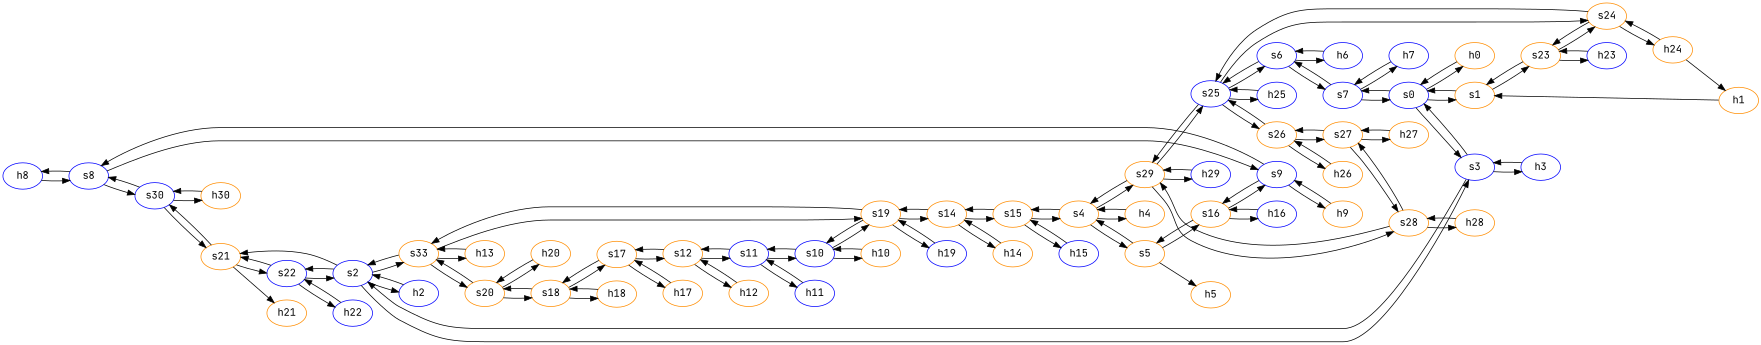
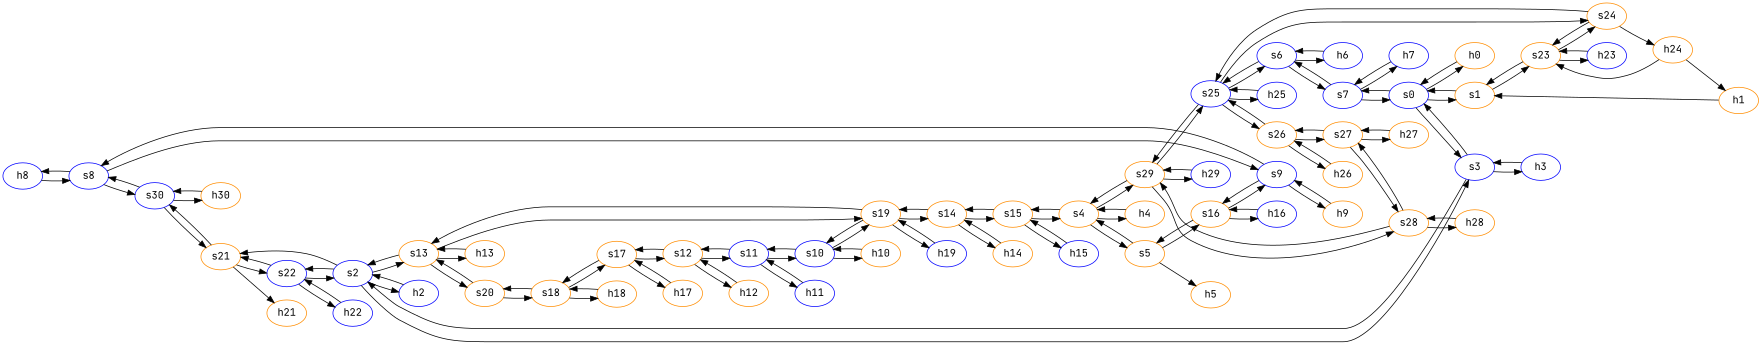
edge "h24" -> "s24": now "h24" -> "s23"
node "s33": label "s33" -> "s13"
node "h20": removed
